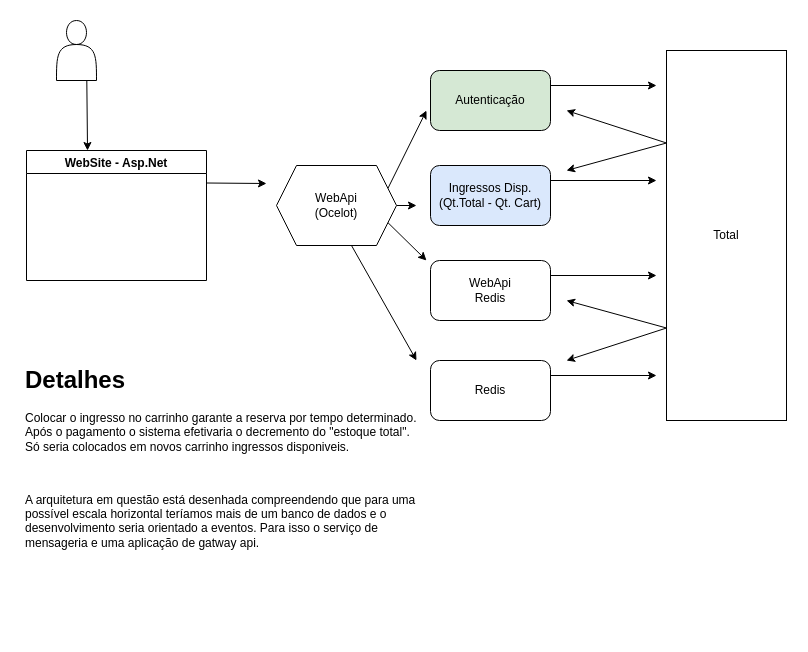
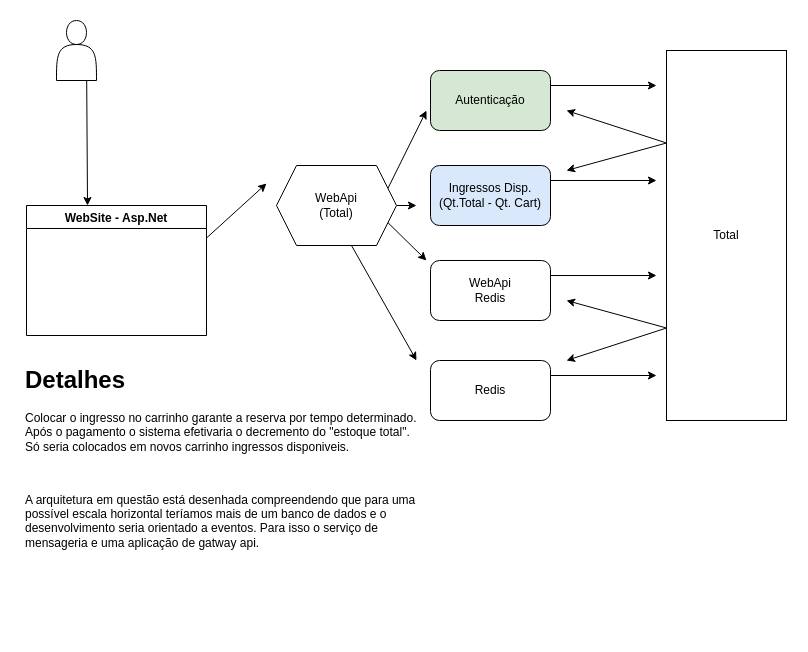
node "WebApi (Ocelot)": label "WebApi (Ocelot)" -> "WebApi (Total)"
node "WebSite - Asp.Net": moved (117, 216) -> (117, 271)
